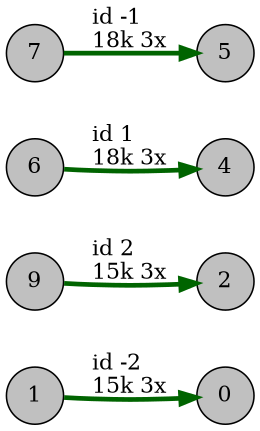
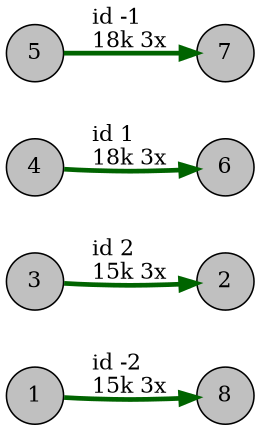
edge "7" -> "5": reversed
edge "6" -> "4": reversed
node "9": label "9" -> "3"
node "0": label "0" -> "8"
